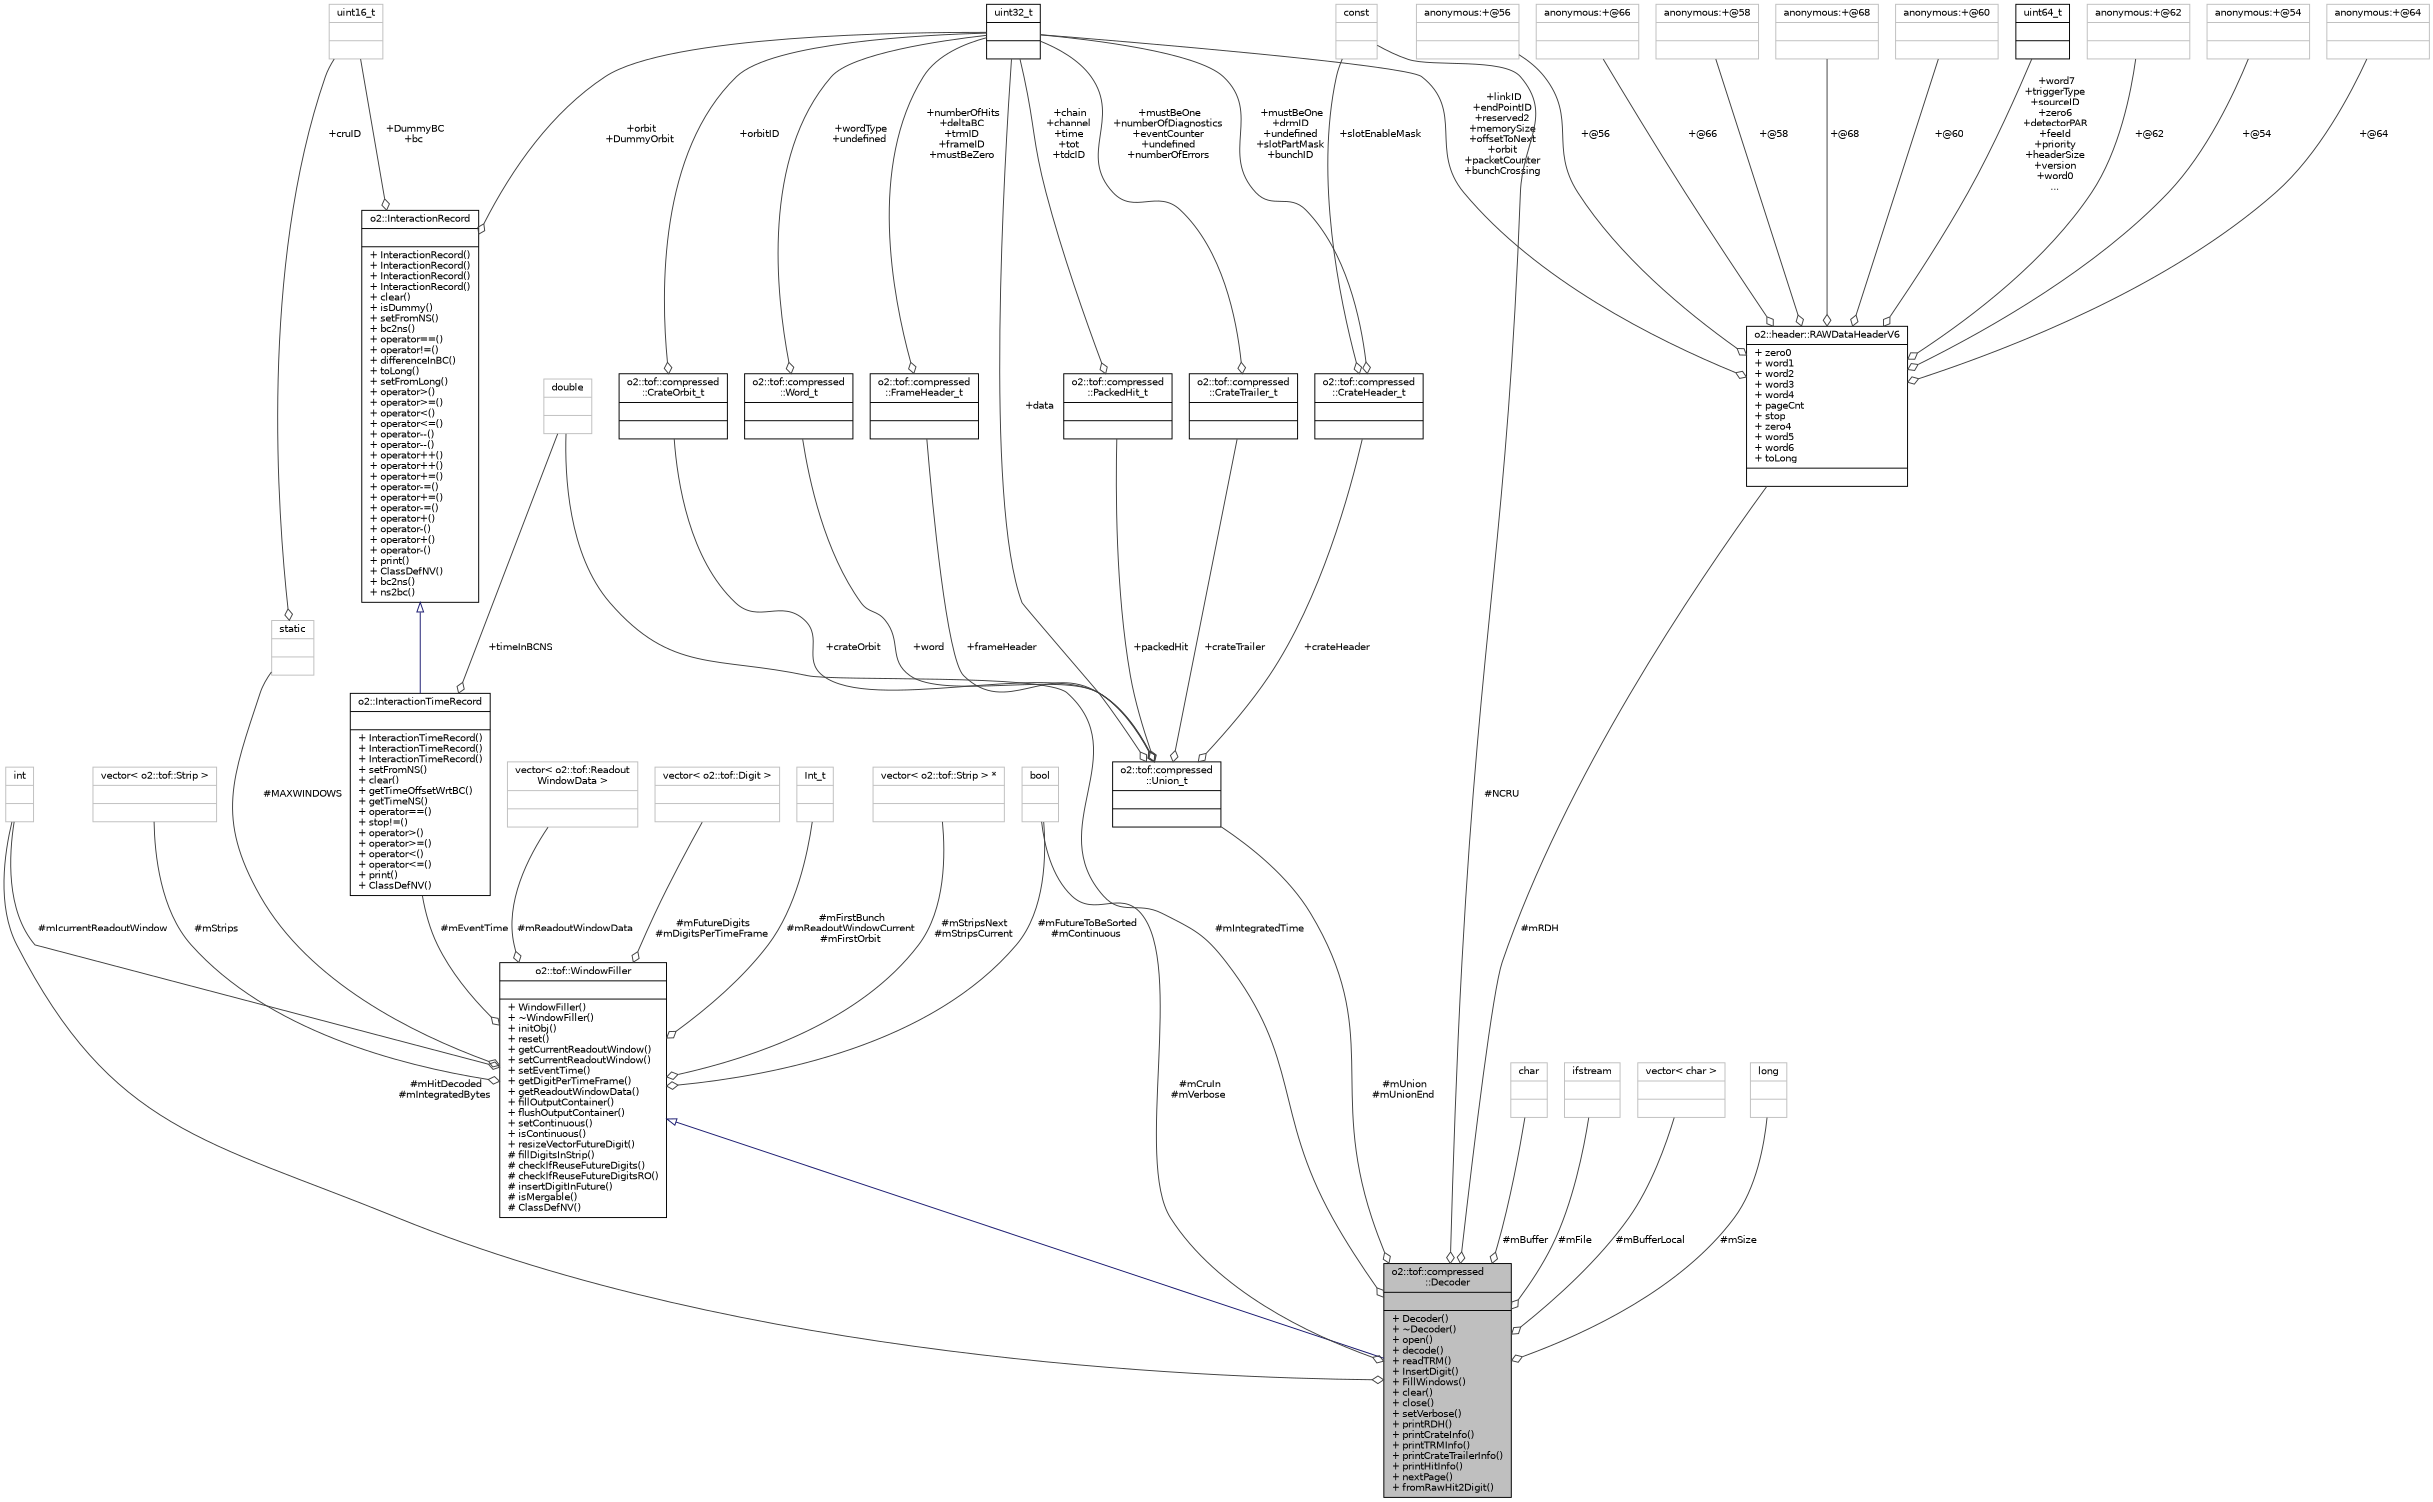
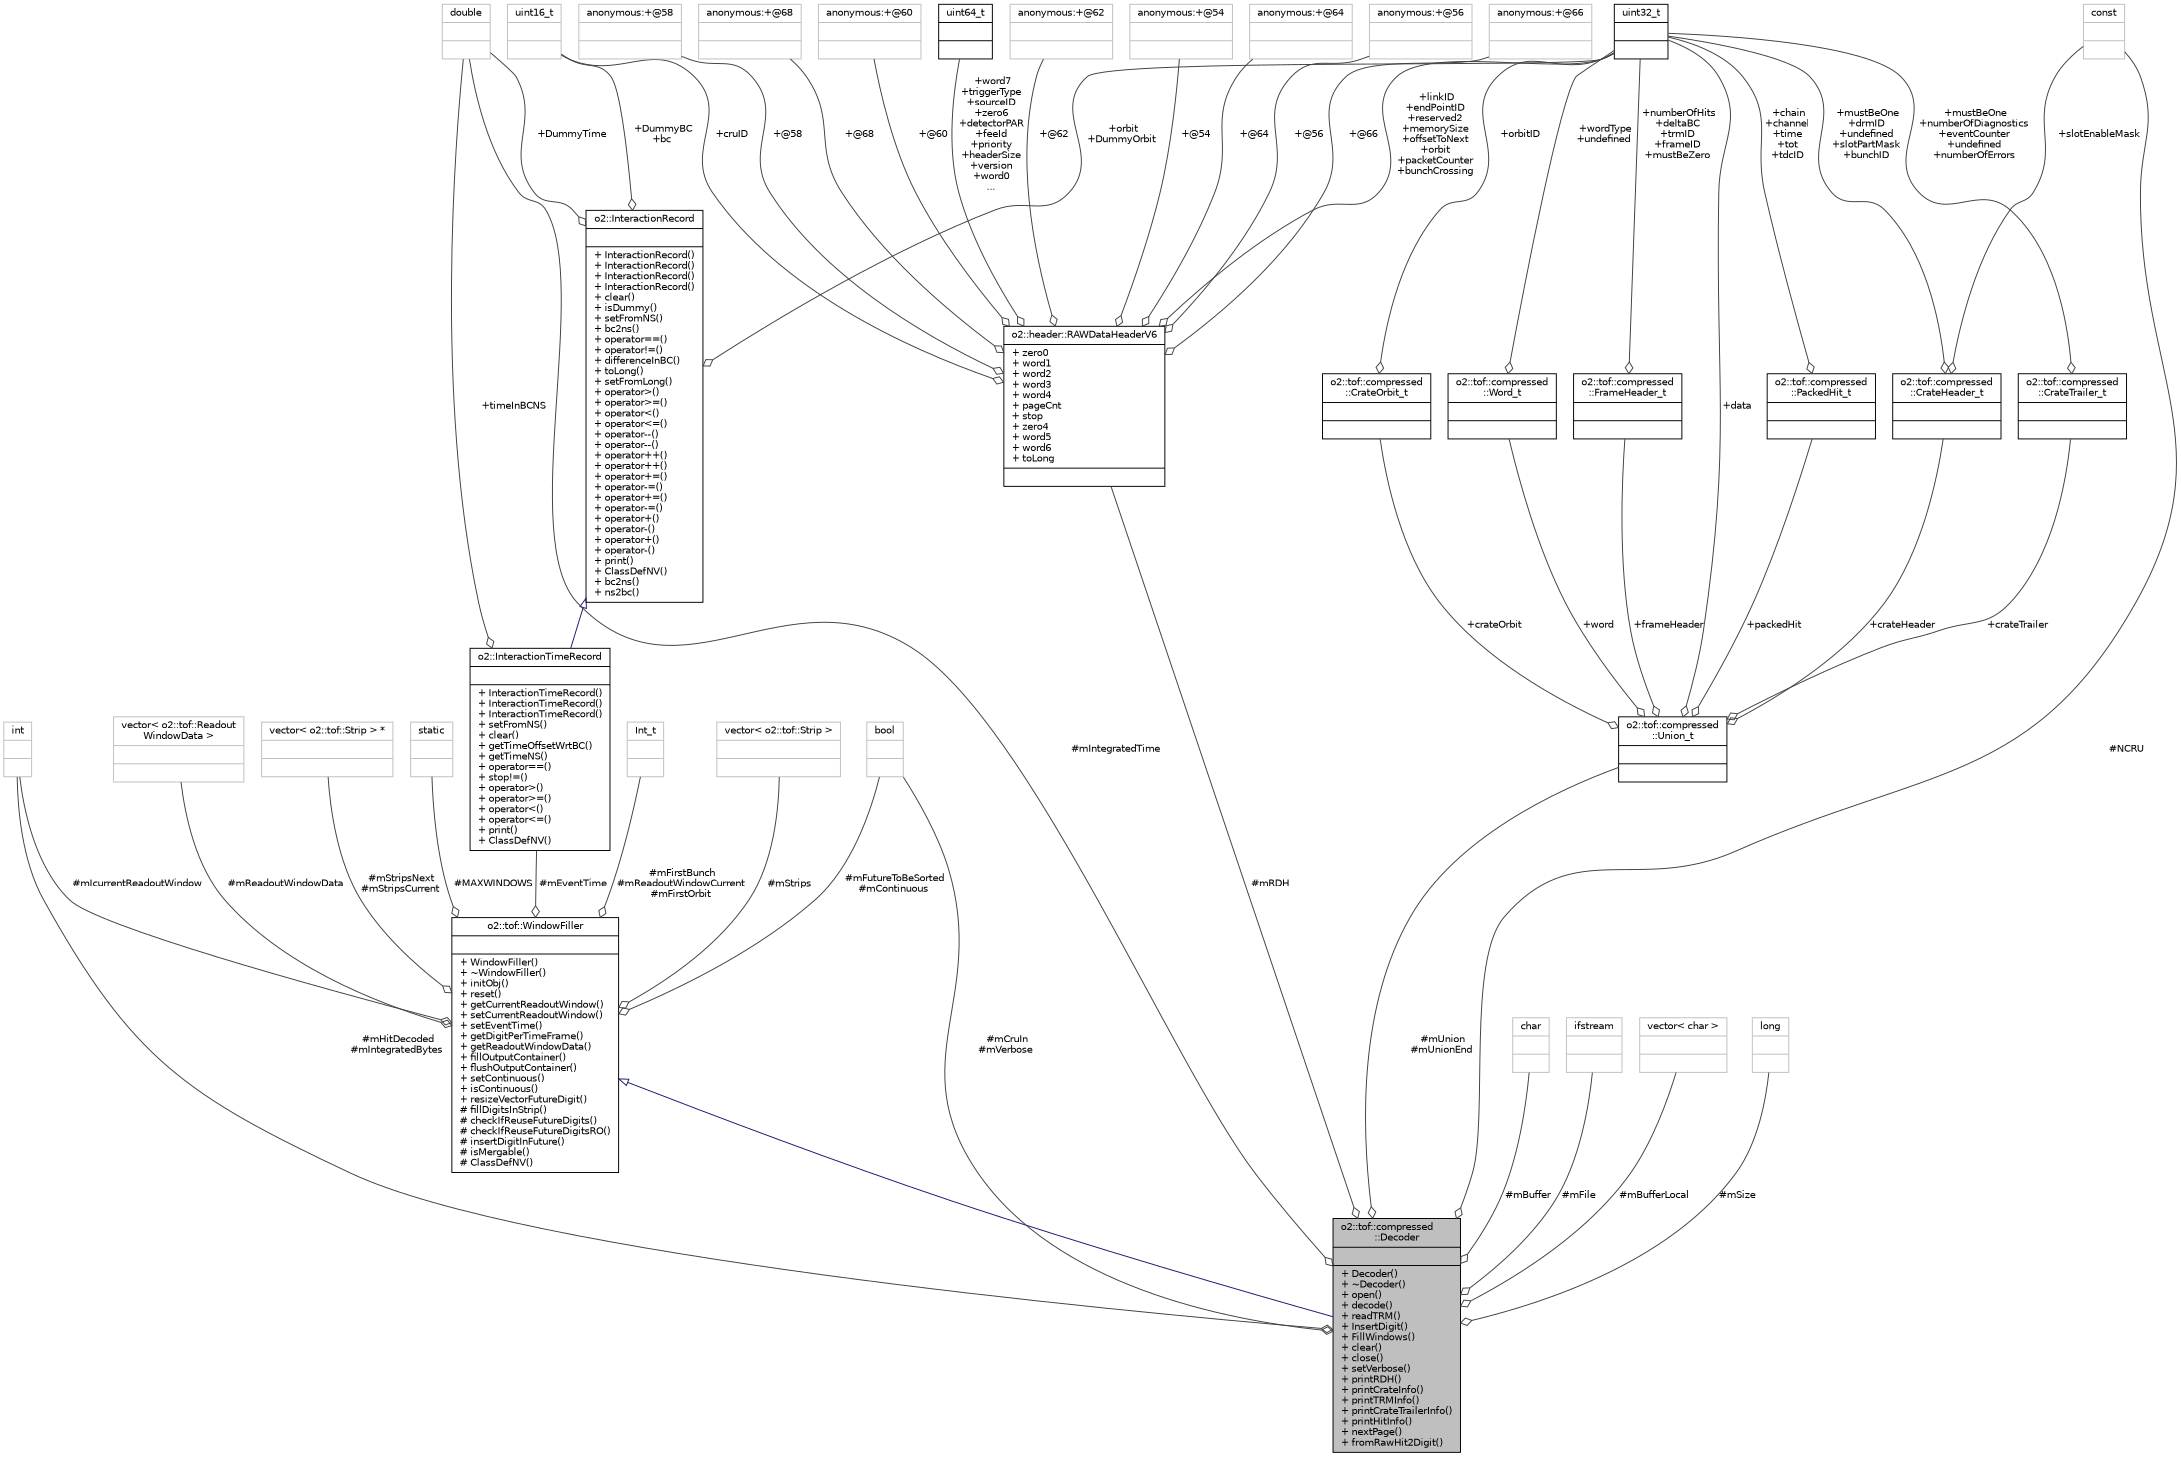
edge "double" -> "o2::InteractionRecord": added, label "+DummyTime"
edge "uint16_t" -> "static": now "uint16_t" -> "o2::header::RAWDataHeaderV6"
node "vector< o2::tof::Digit >": removed
